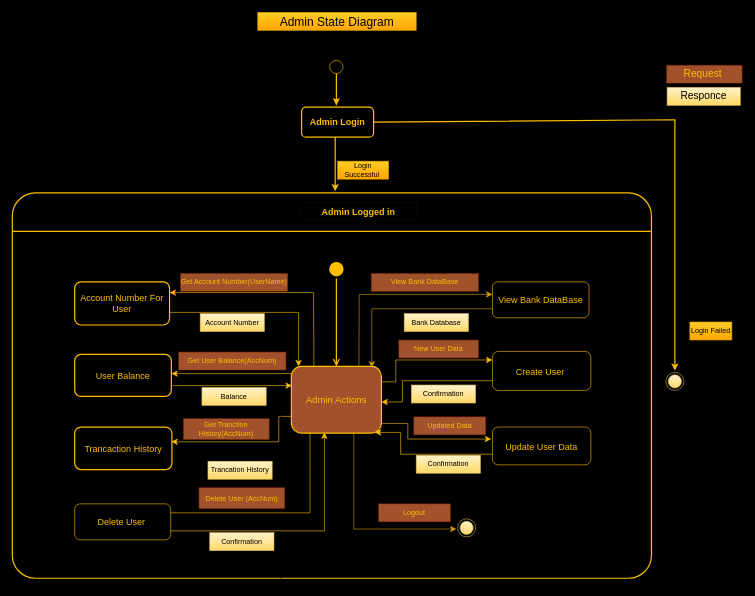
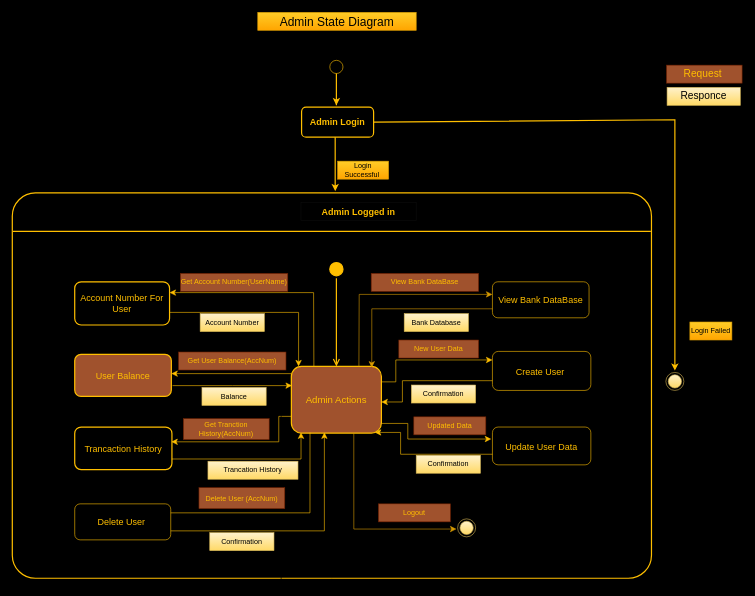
node "User Balance": fillcolor #000000 -> #a0522d
edge "Trancaction History" -> "Admin Actions": added
node "Trancation History": size 64x18 -> 90x18
